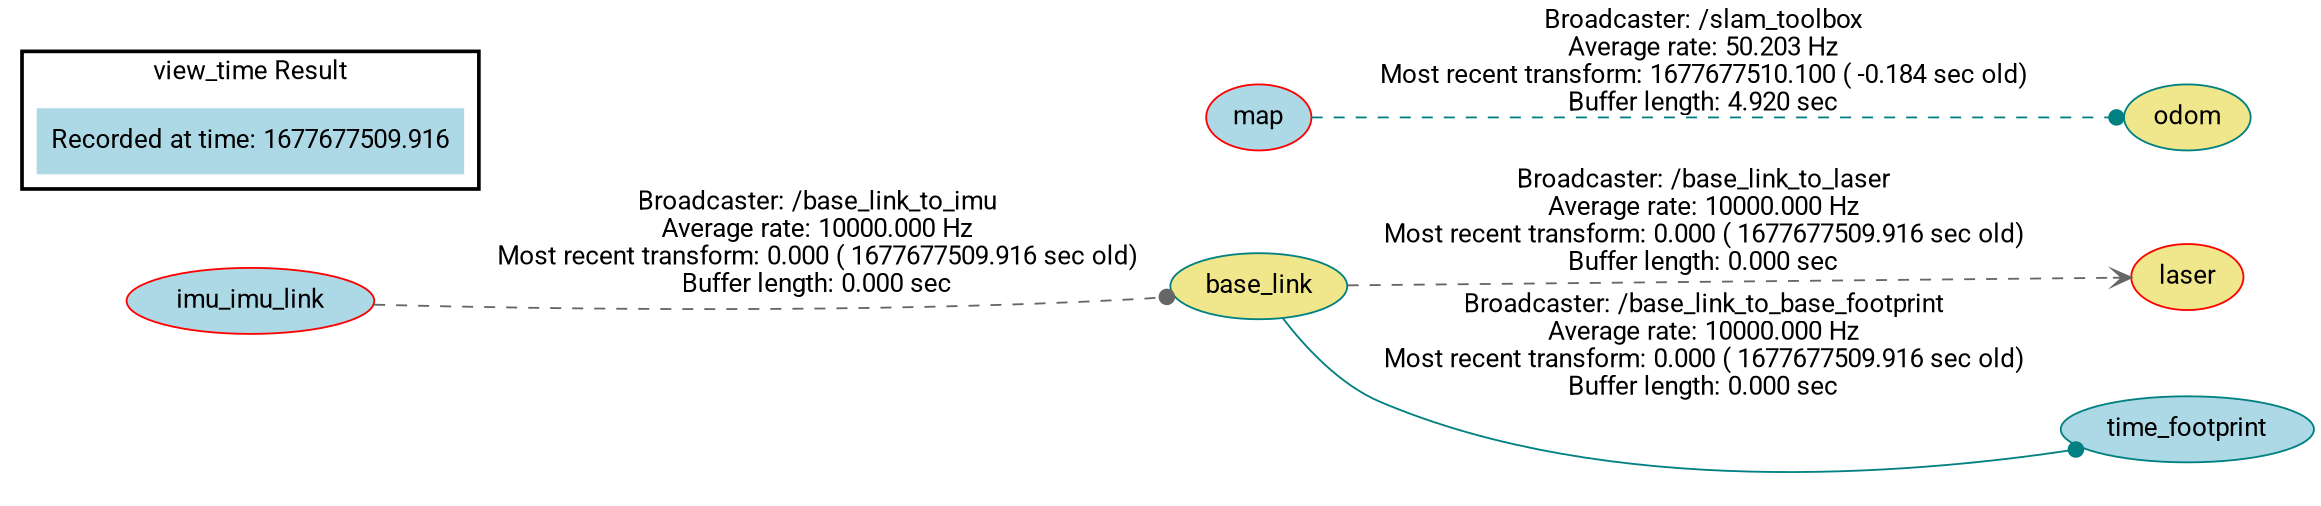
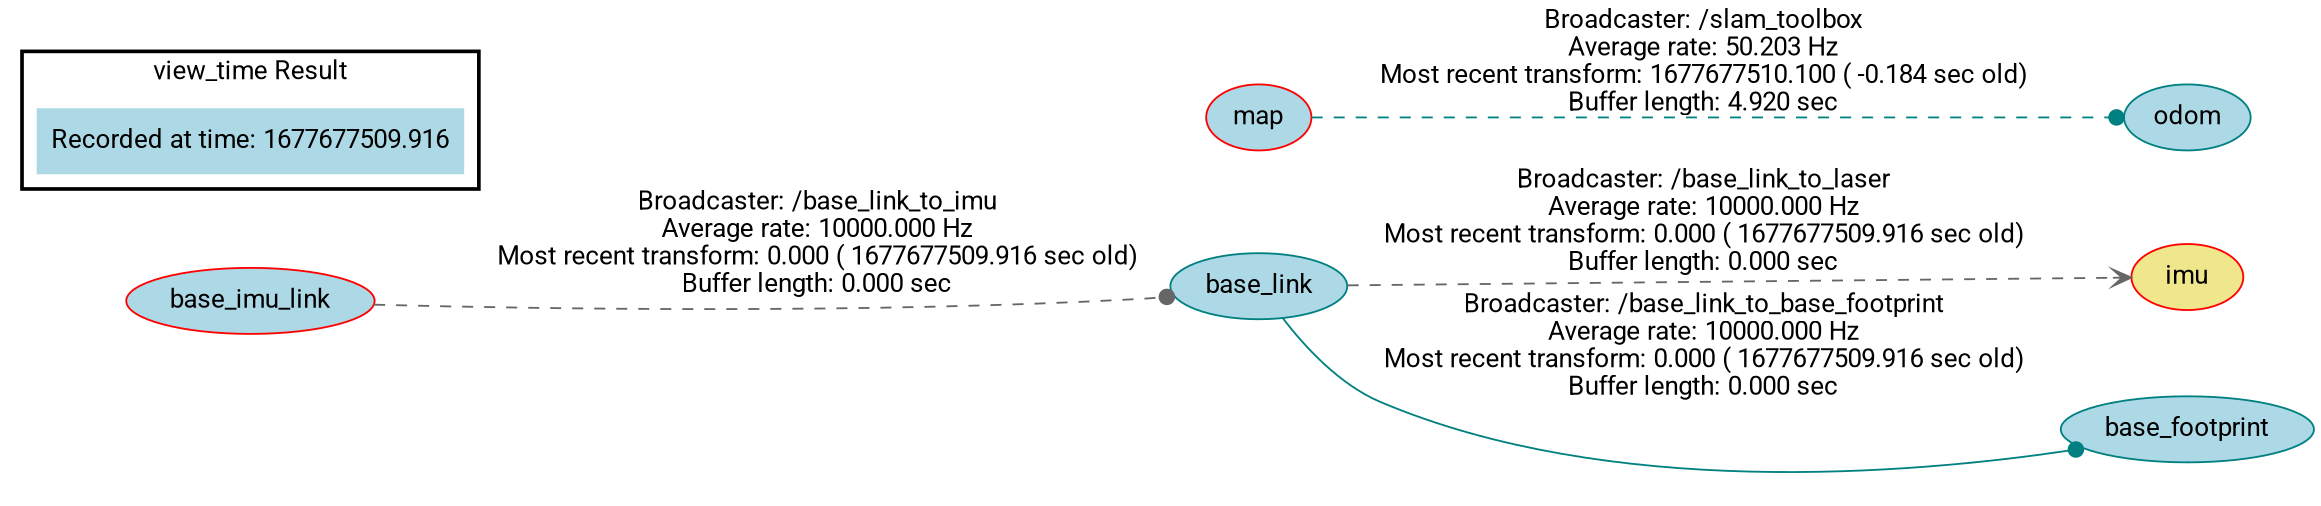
node "odom": fillcolor khaki -> lightblue
node "laser": label "laser" -> "imu"
node "base_link": fillcolor khaki -> lightblue
node "imu_imu_link": label "imu_imu_link" -> "base_imu_link"
node "time_footprint": label "time_footprint" -> "base_footprint"
